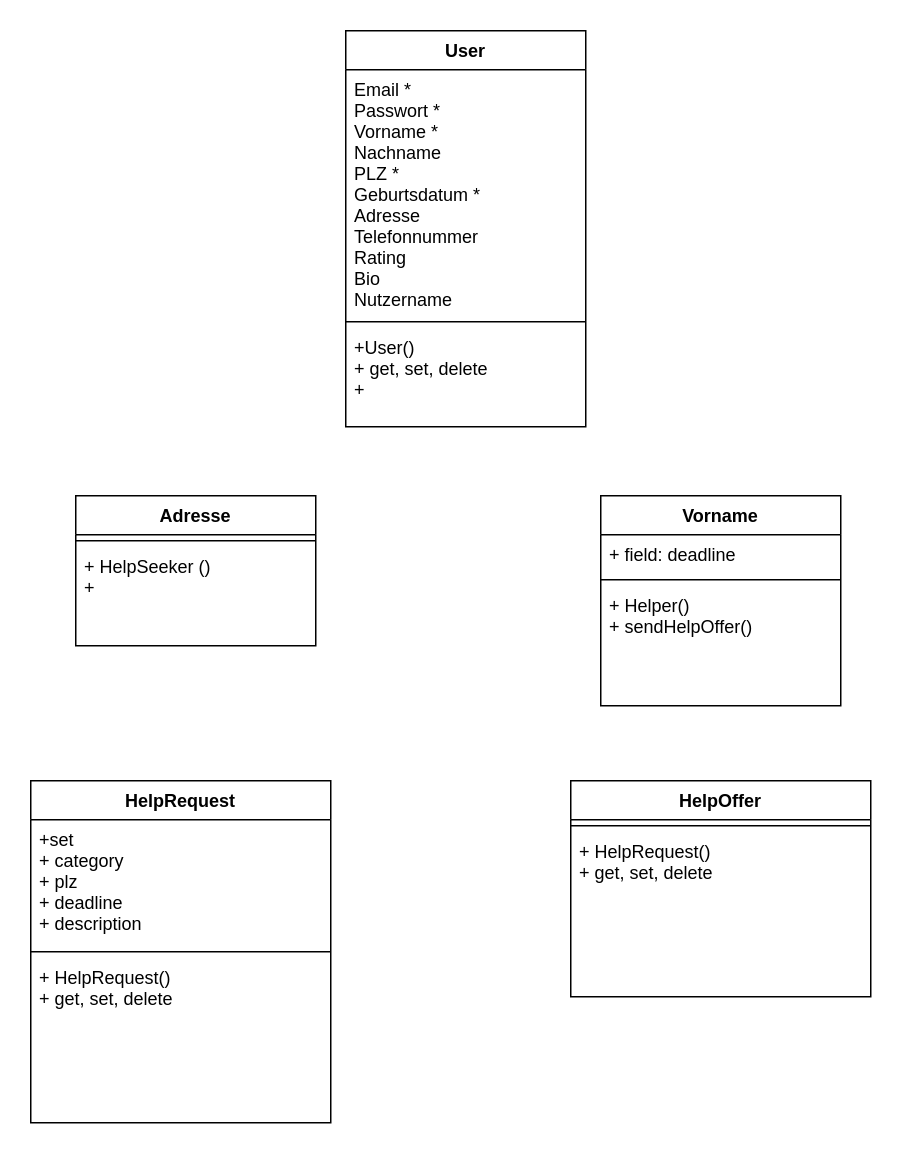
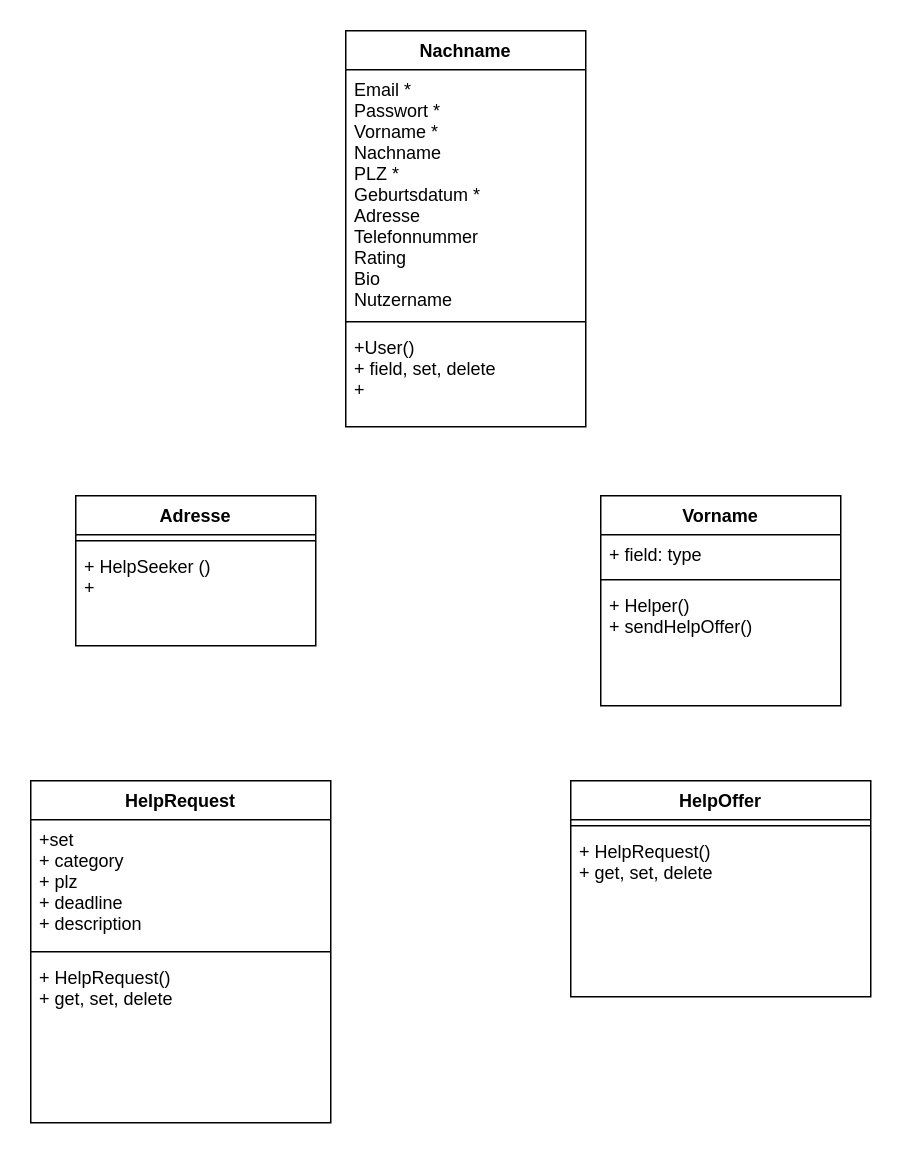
node "User": label "User" -> "Nachname"
node "+User() + get, set, delete +": label "+User() + get, set, delete +" -> "+User() + field, set, delete +"
node "+ field: deadline": label "+ field: deadline" -> "+ field: type"
